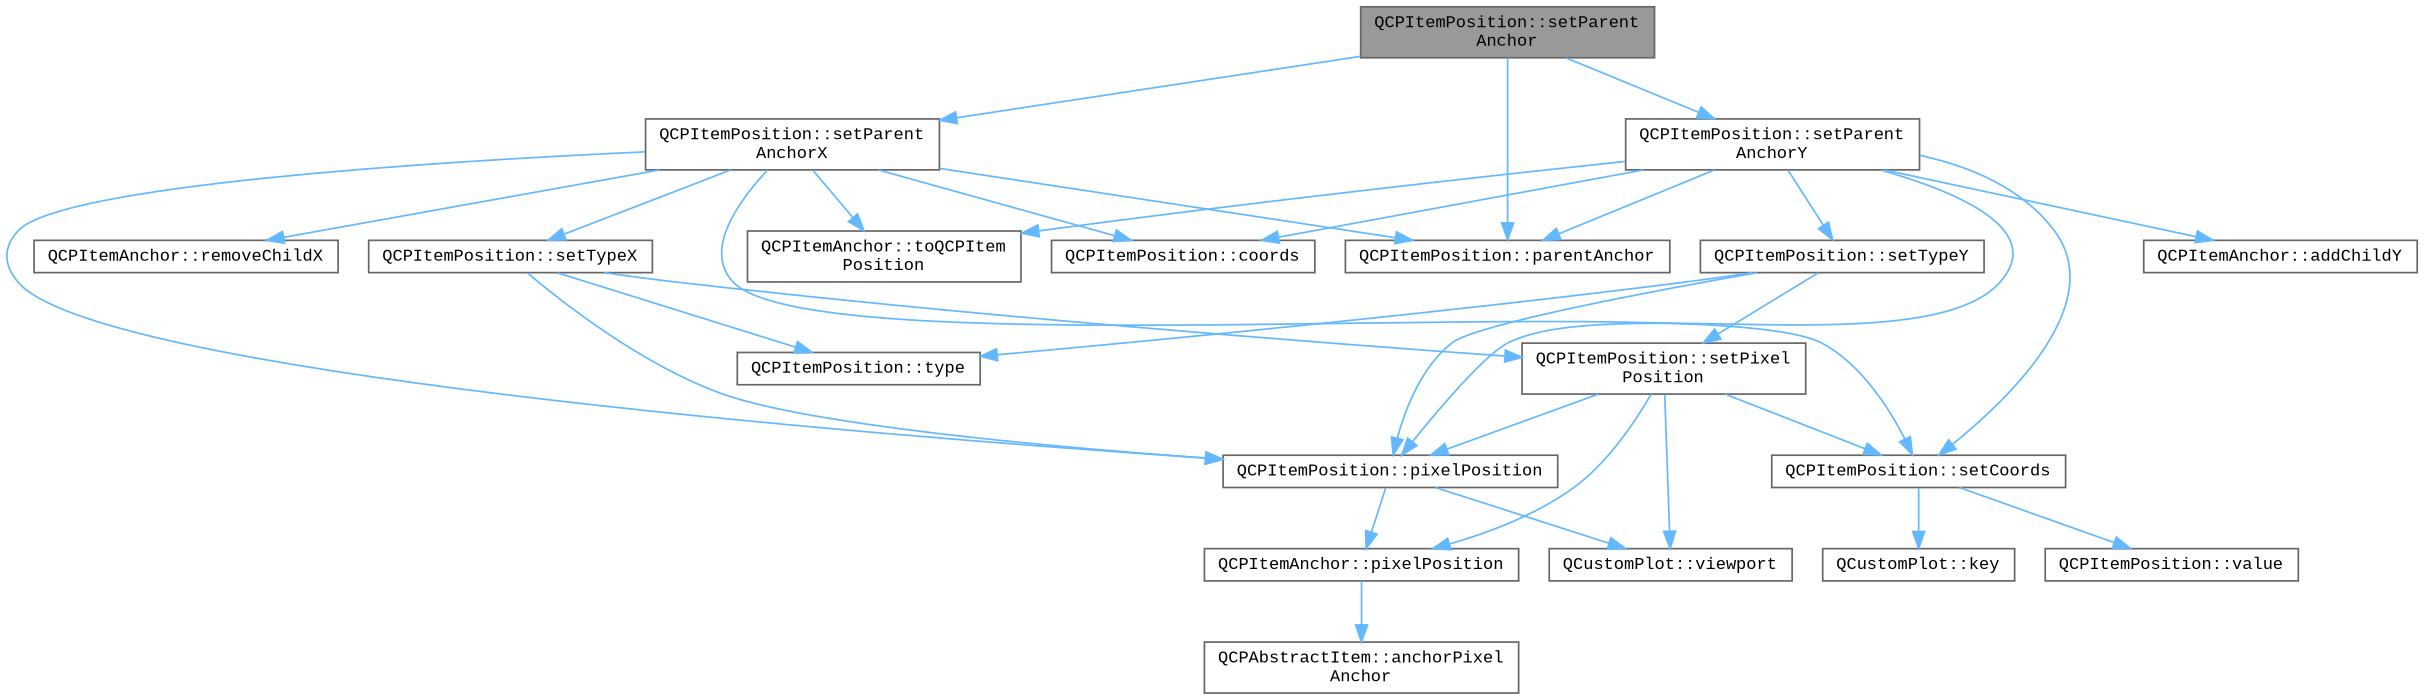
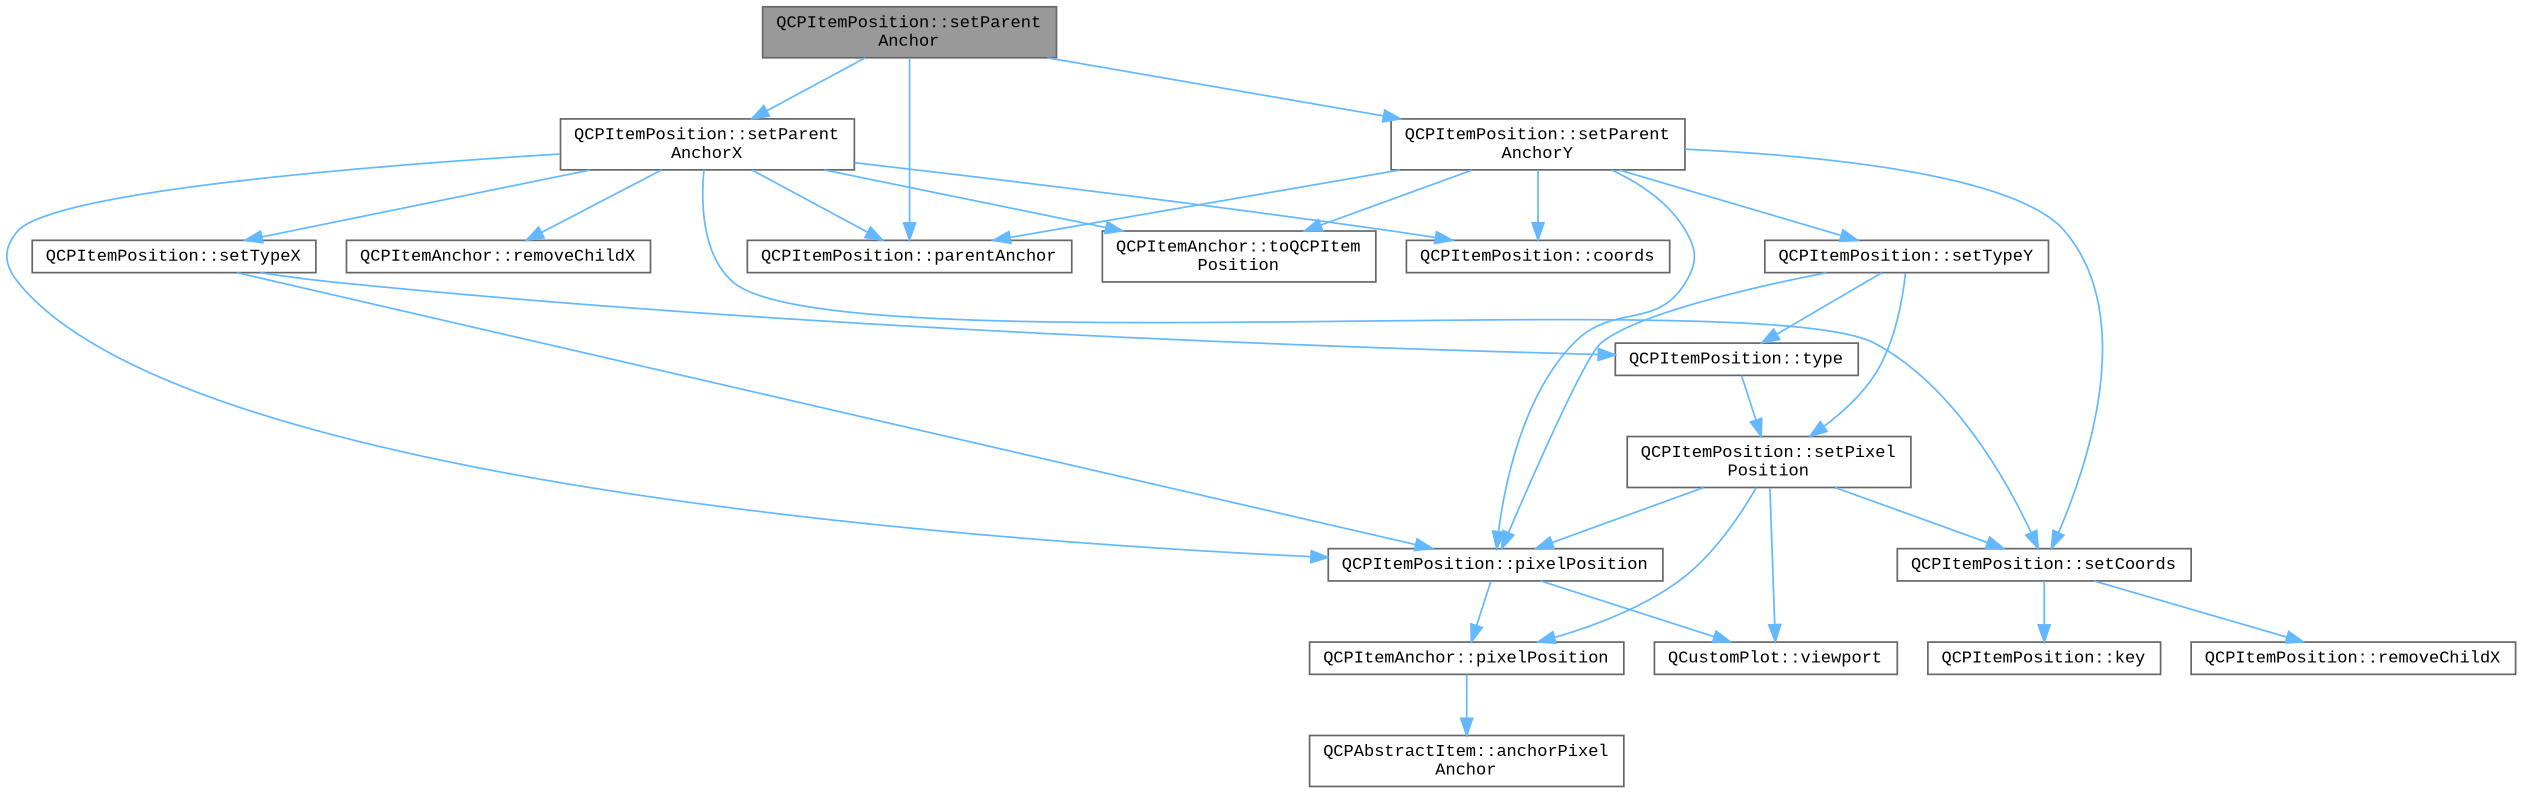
node "QCPItemAnchor::addChildY": removed
edge "QCPItemPosition::setTypeX" -> "QCPItemPosition::setPixel Position": now "QCPItemPosition::type" -> "QCPItemPosition::setPixel Position"
node "QCustomPlot::key": label "QCustomPlot::key" -> "QCPItemPosition::key"
node "QCPItemPosition::value": label "QCPItemPosition::value" -> "QCPItemPosition::removeChildX"
